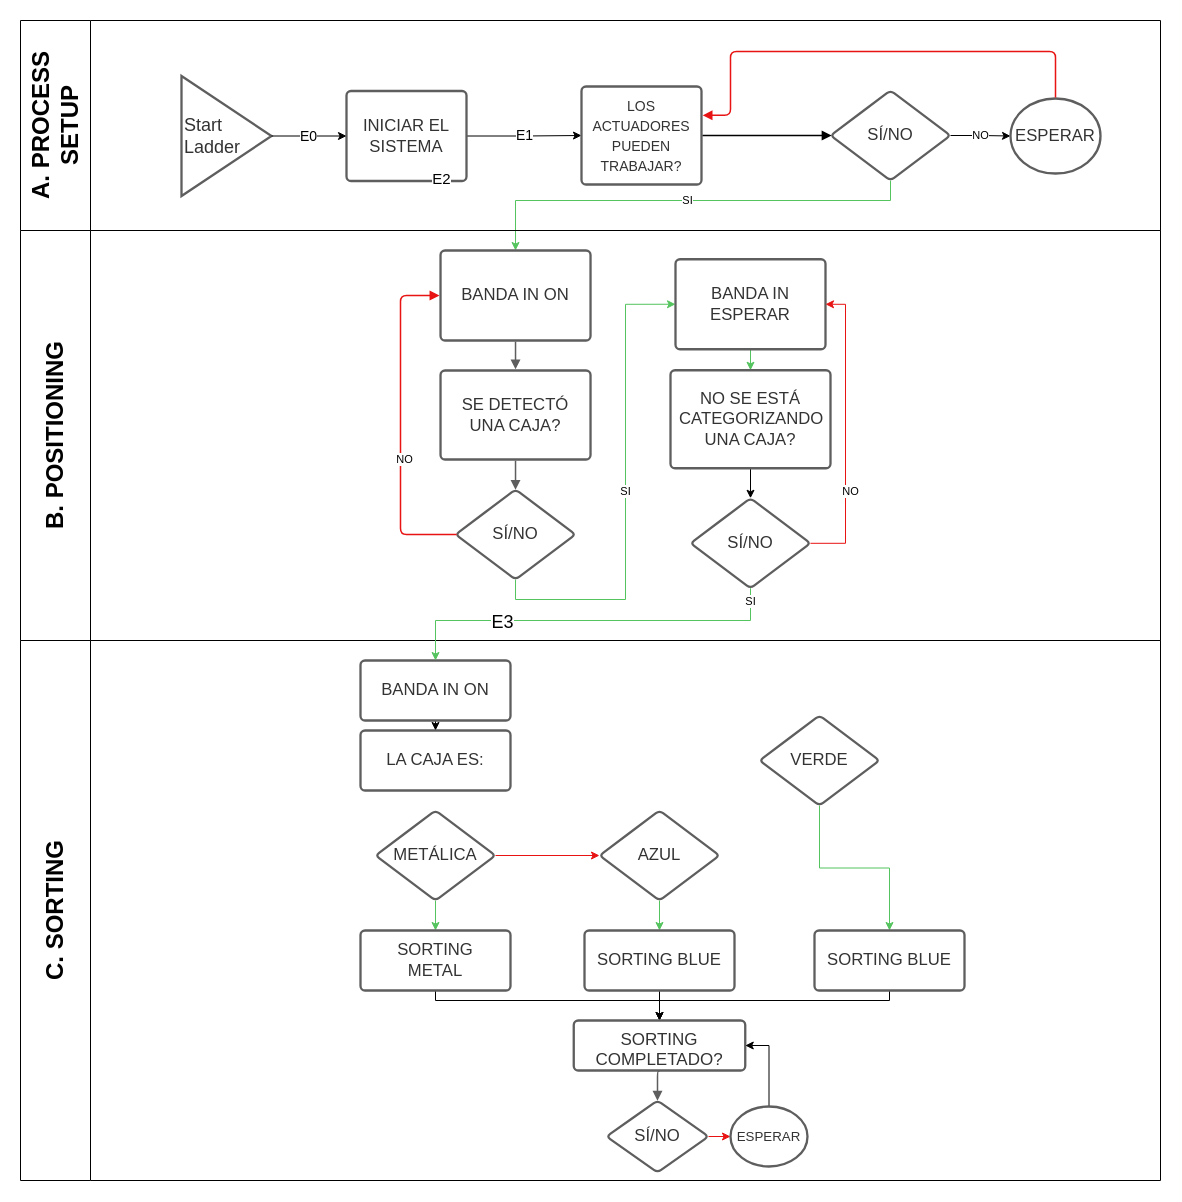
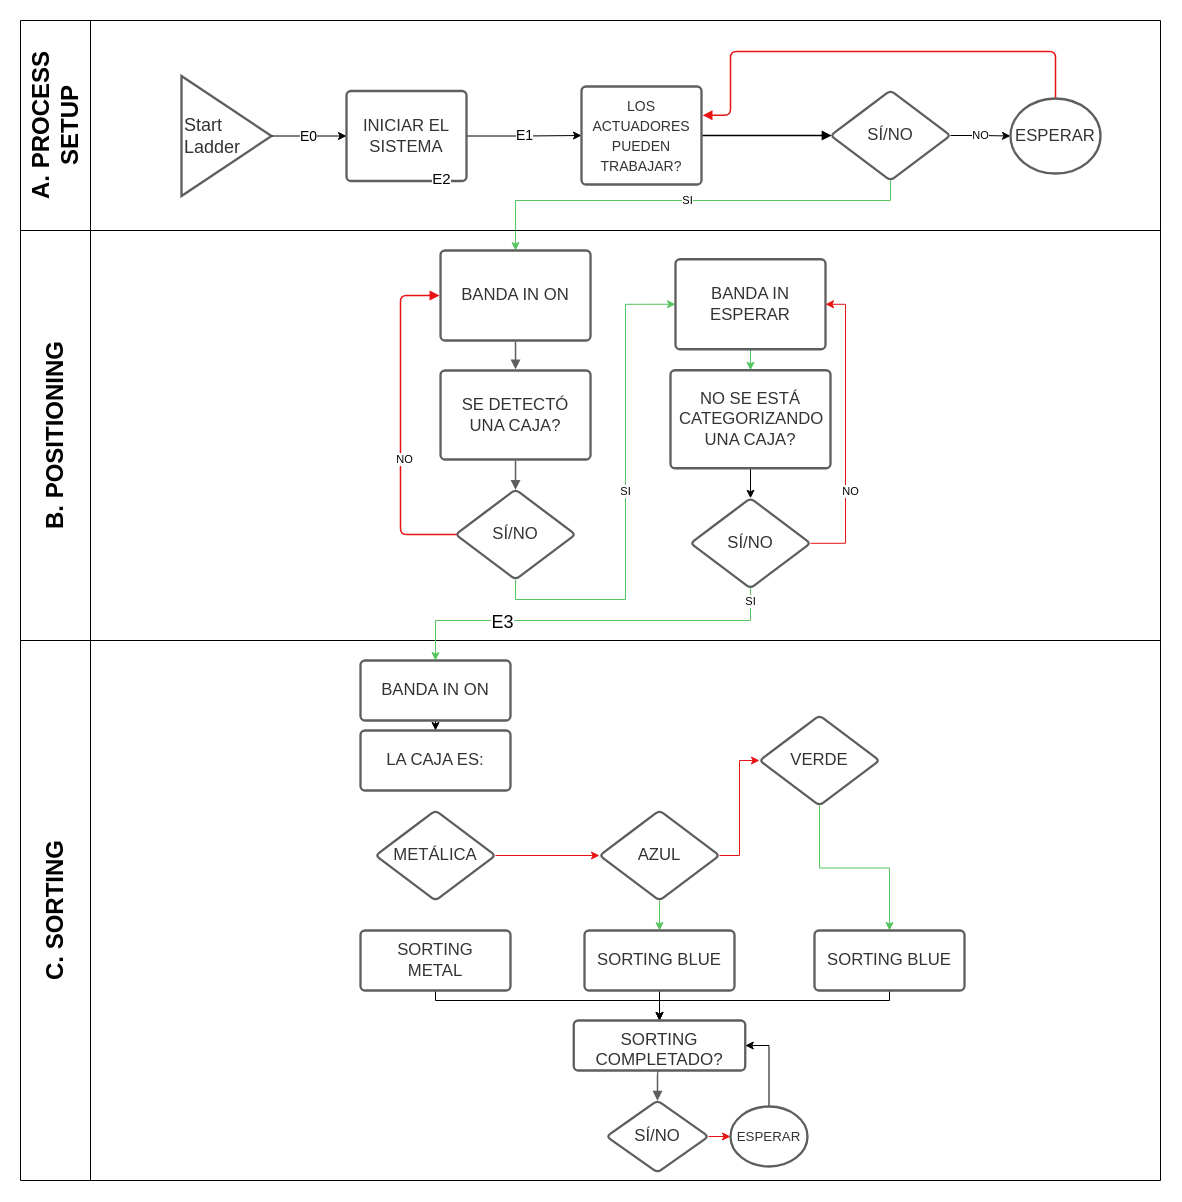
edge "AZUL" -> "VERDE": added
edge "METÁLICA" -> "SORTING METAL": removed
